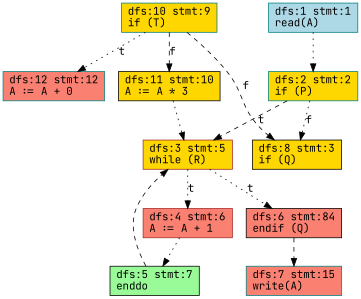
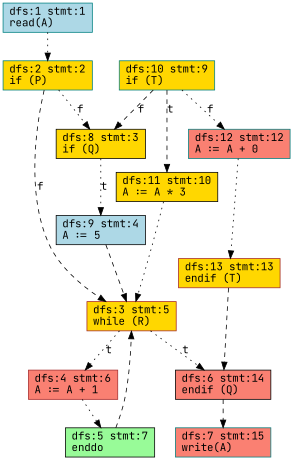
edge "dfs:10 stmt:9 if (T)" -> "dfs:12 stmt:12 A := A + 0": label "t" -> "f"
edge "dfs:10 stmt:9 if (T)" -> "dfs:11 stmt:10 A := A * 3": label "f" -> "t"
edge "dfs:2 stmt:2 if (P)" -> "dfs:3 stmt:5 while (R)": label "t" -> "f"
node "dfs:6 stmt:84 endif (Q)": label "dfs:6 stmt:84 endif (Q)" -> "dfs:6 stmt:14 endif (Q)"
node "dfs:9 stmt:4 A := 5": added
node "dfs:13 stmt:13 endif (T)": added
